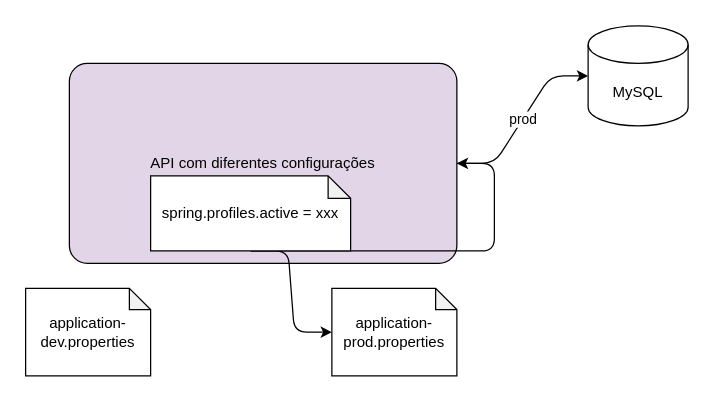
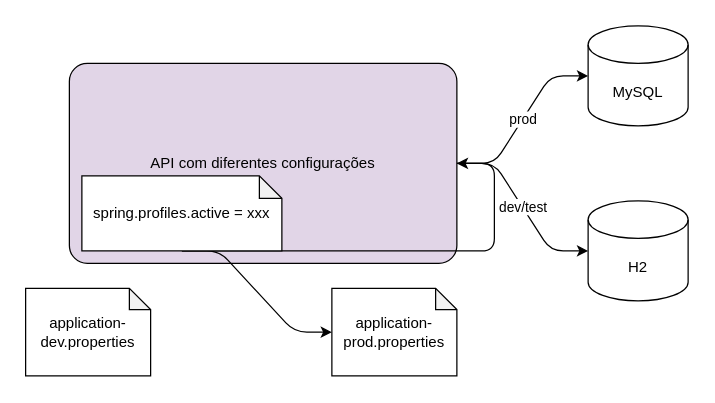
node "spring.profiles.active = xxx": moved (251, 213) -> (182, 213)
edge "API com diferentes configurações" -> "H2": added, label "dev/test"
node "H2": added
